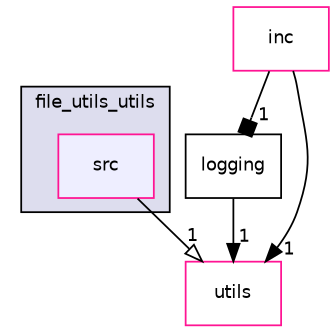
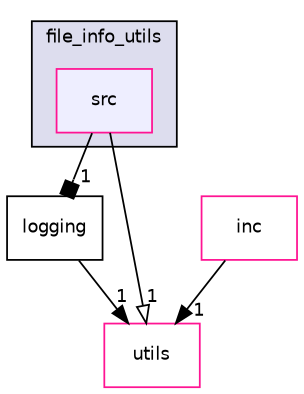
edge "inc" -> "logging": now "src" -> "logging"
cluster "file_utils_utils": label "file_utils_utils" -> "file_info_utils"
